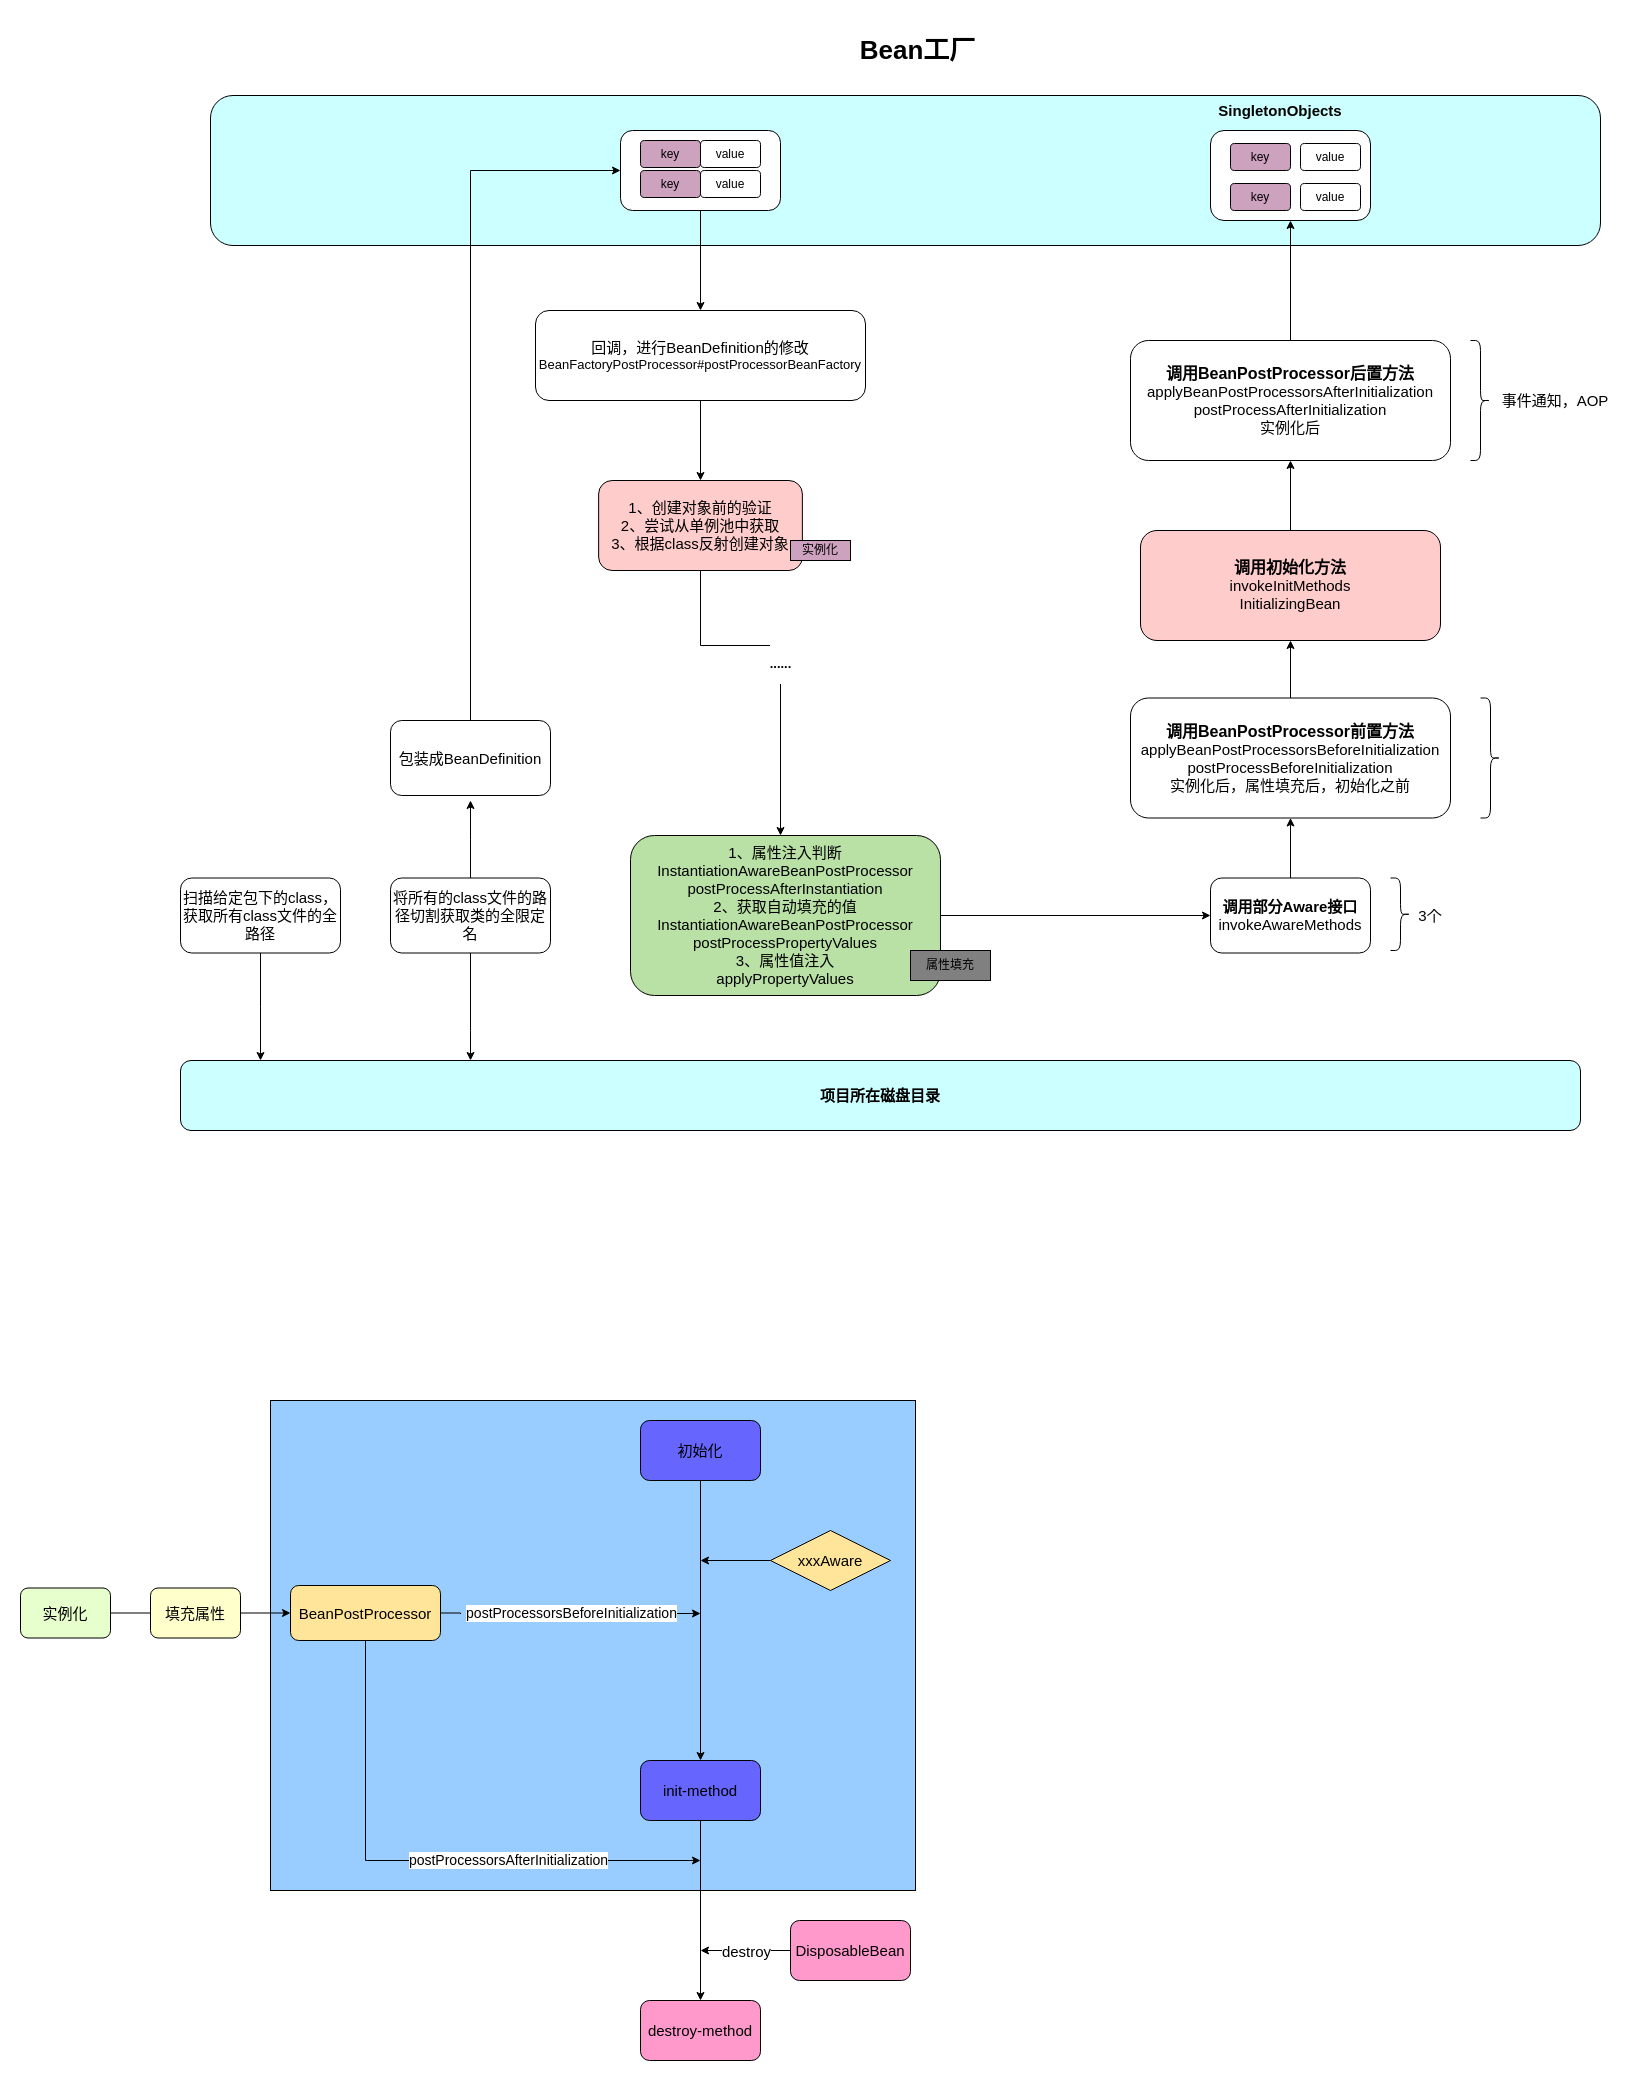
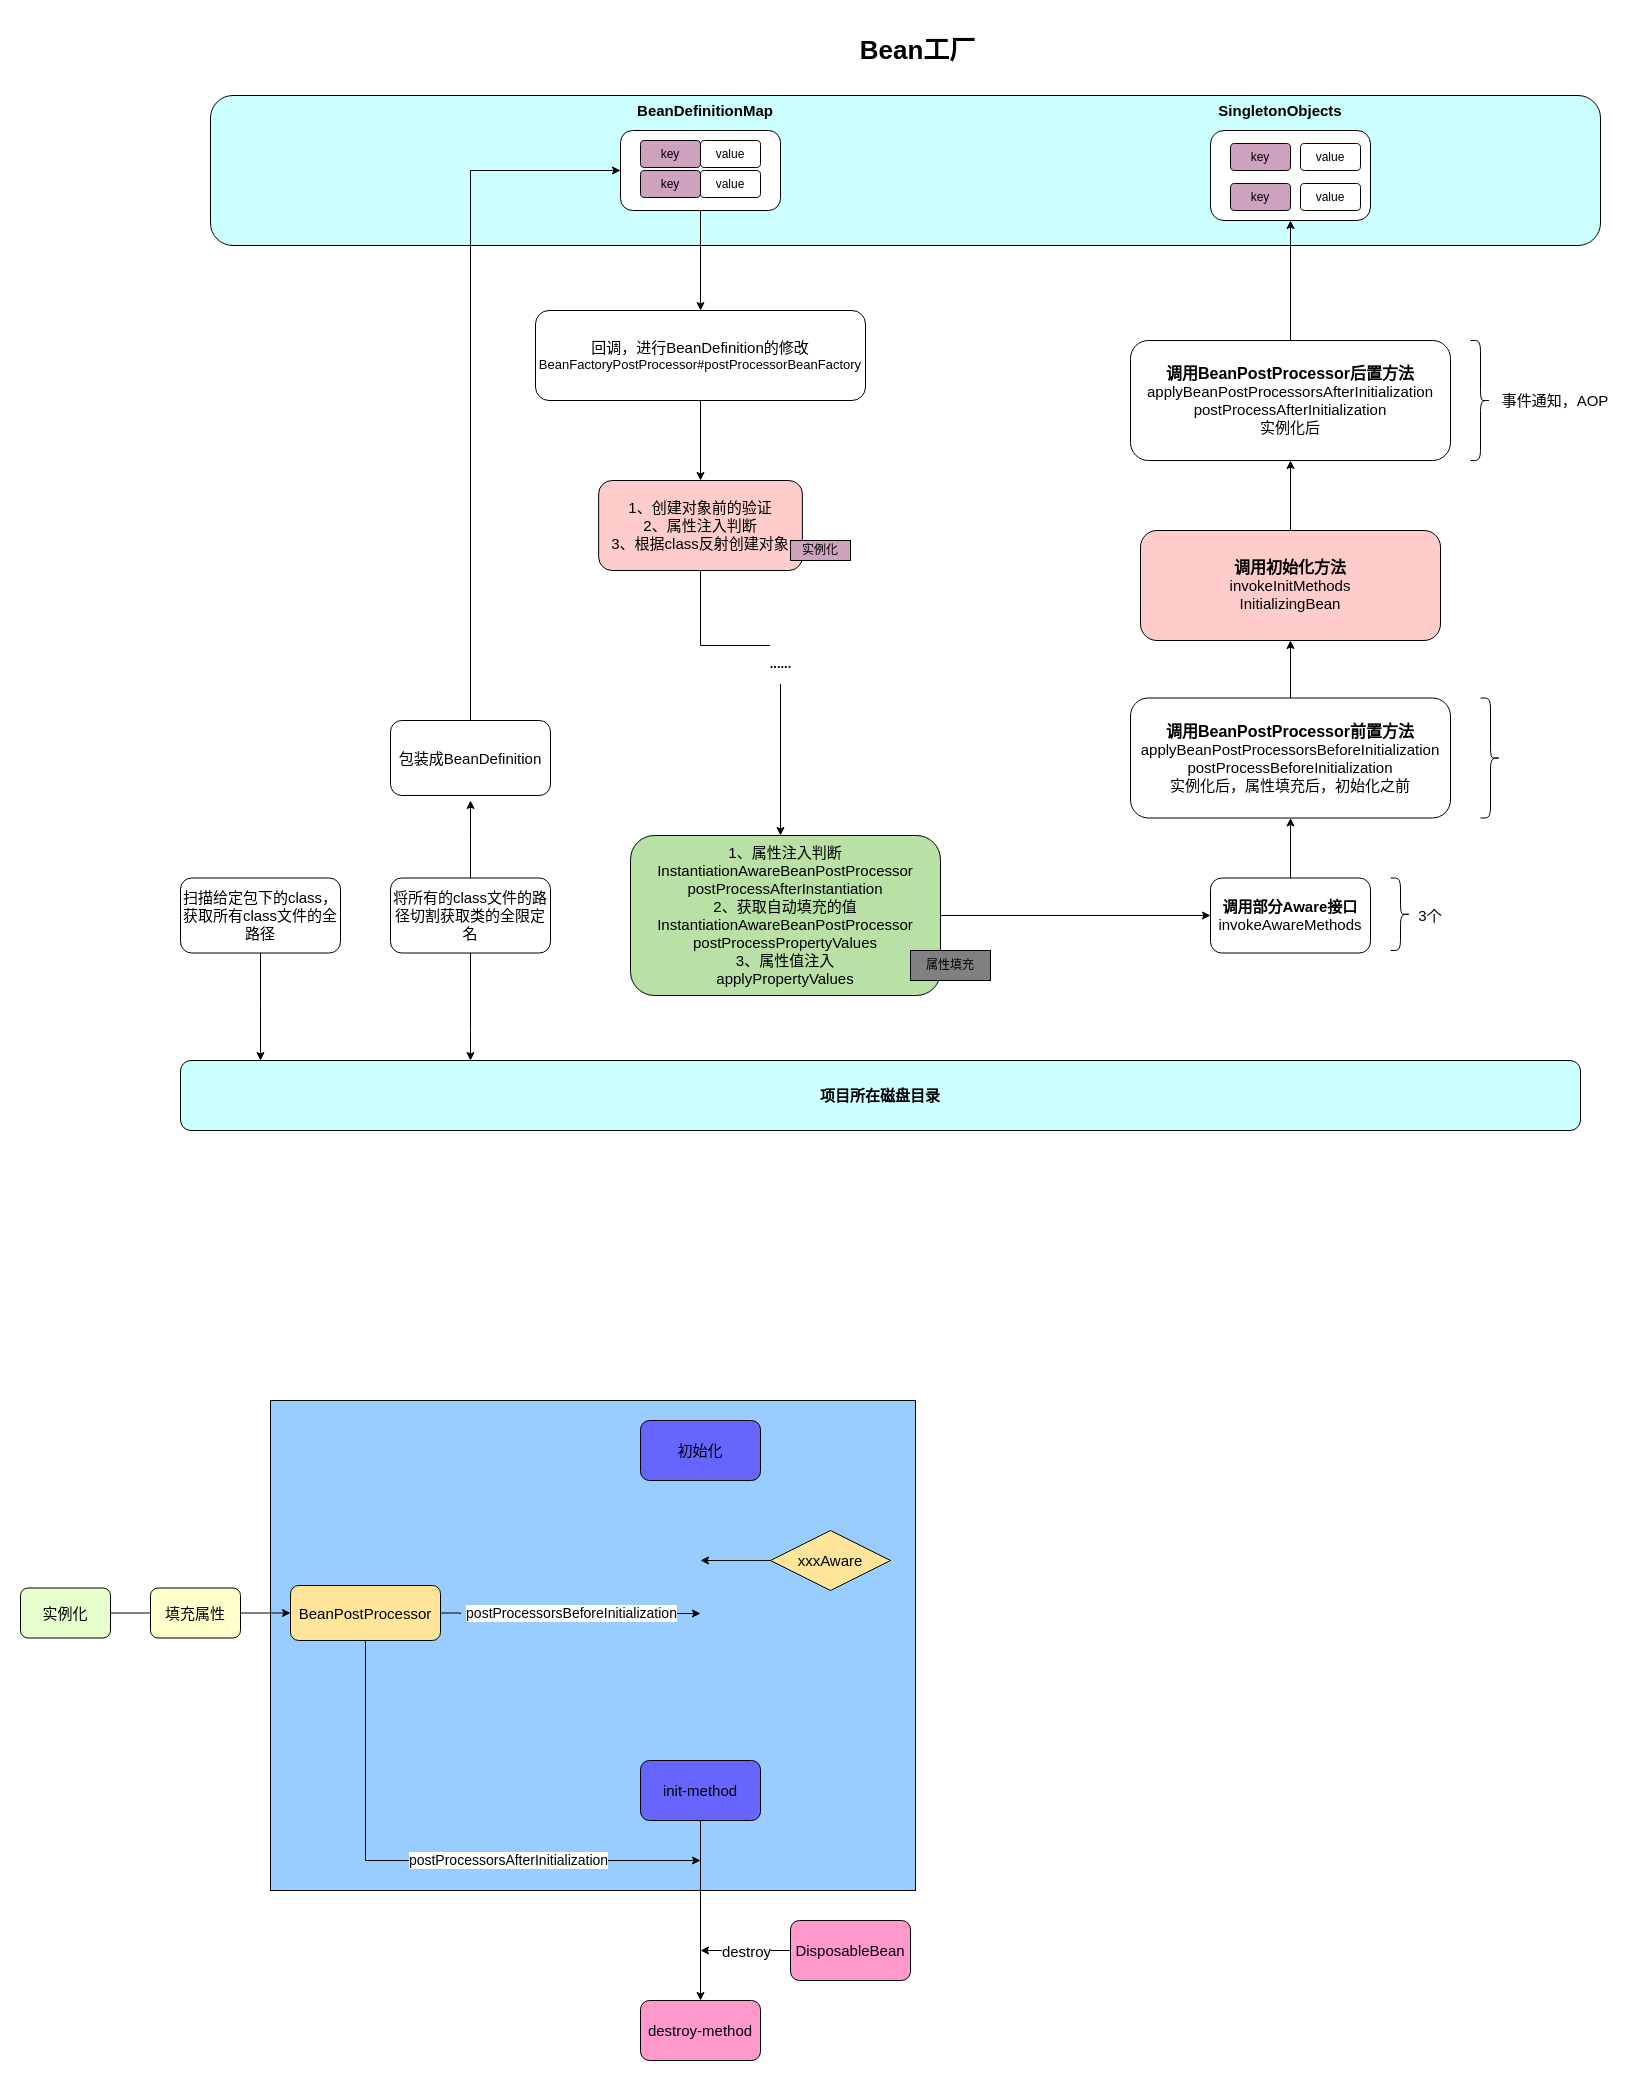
node "BeanDefinitionMap": added
node "1、创建对象前的验证 2、尝试从单例池中获取 3、根据class反射创建对象": label "1、创建对象前的验证 2、尝试从单例池中获取 3、根据class反射创建对象" -> "1、创建对象前的验证 2、属性注入判断 3、根据class反射创建对象"
edge "初始化" -> "init-method": removed
